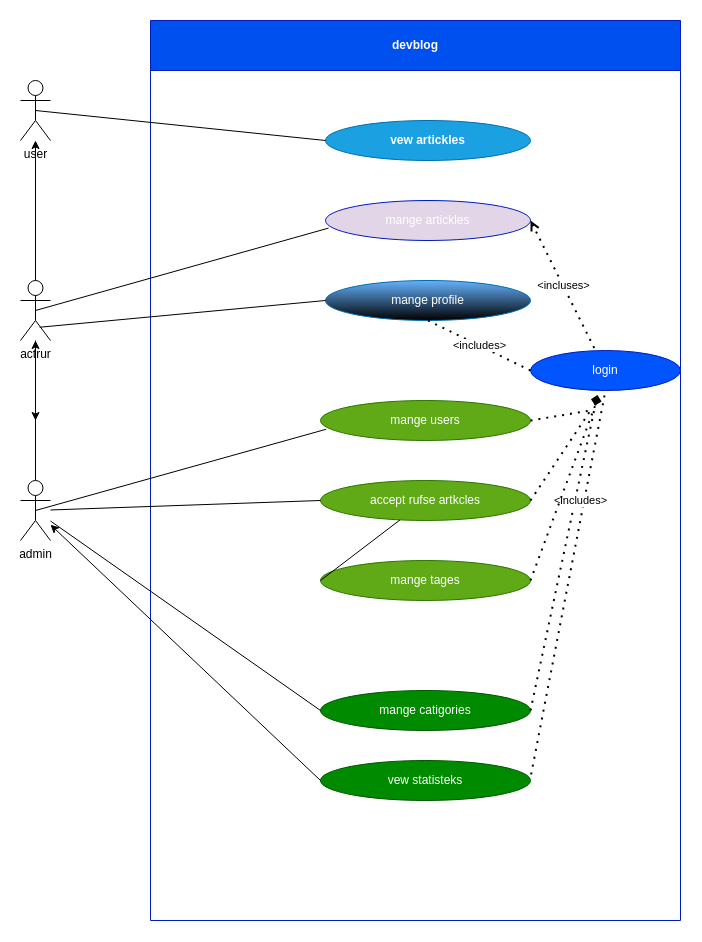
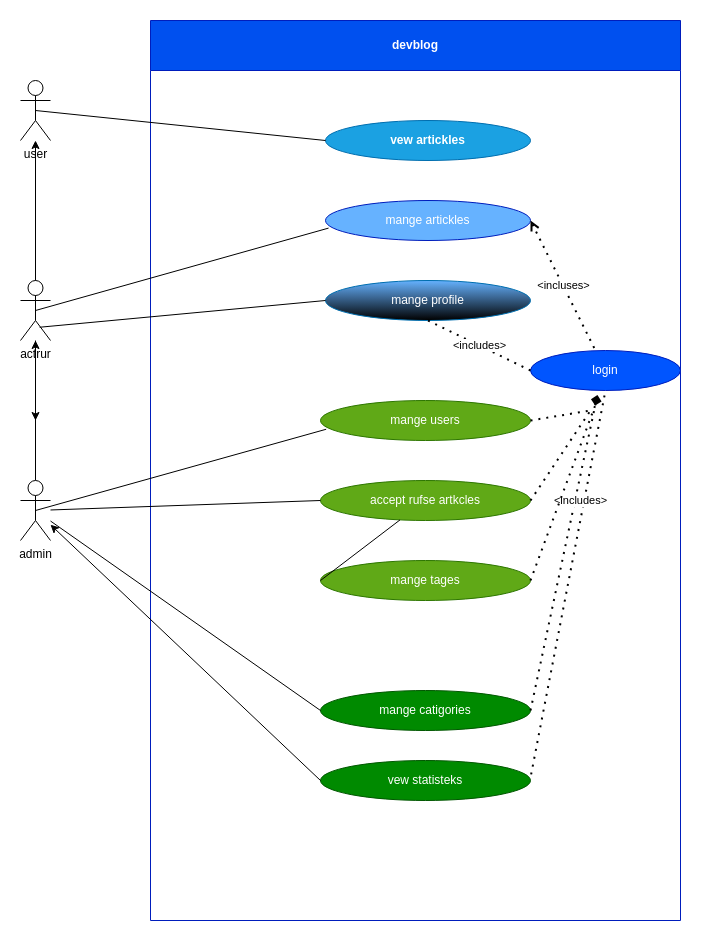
node "mange artickles": fillcolor #e1d5e7 -> #66b2ff
